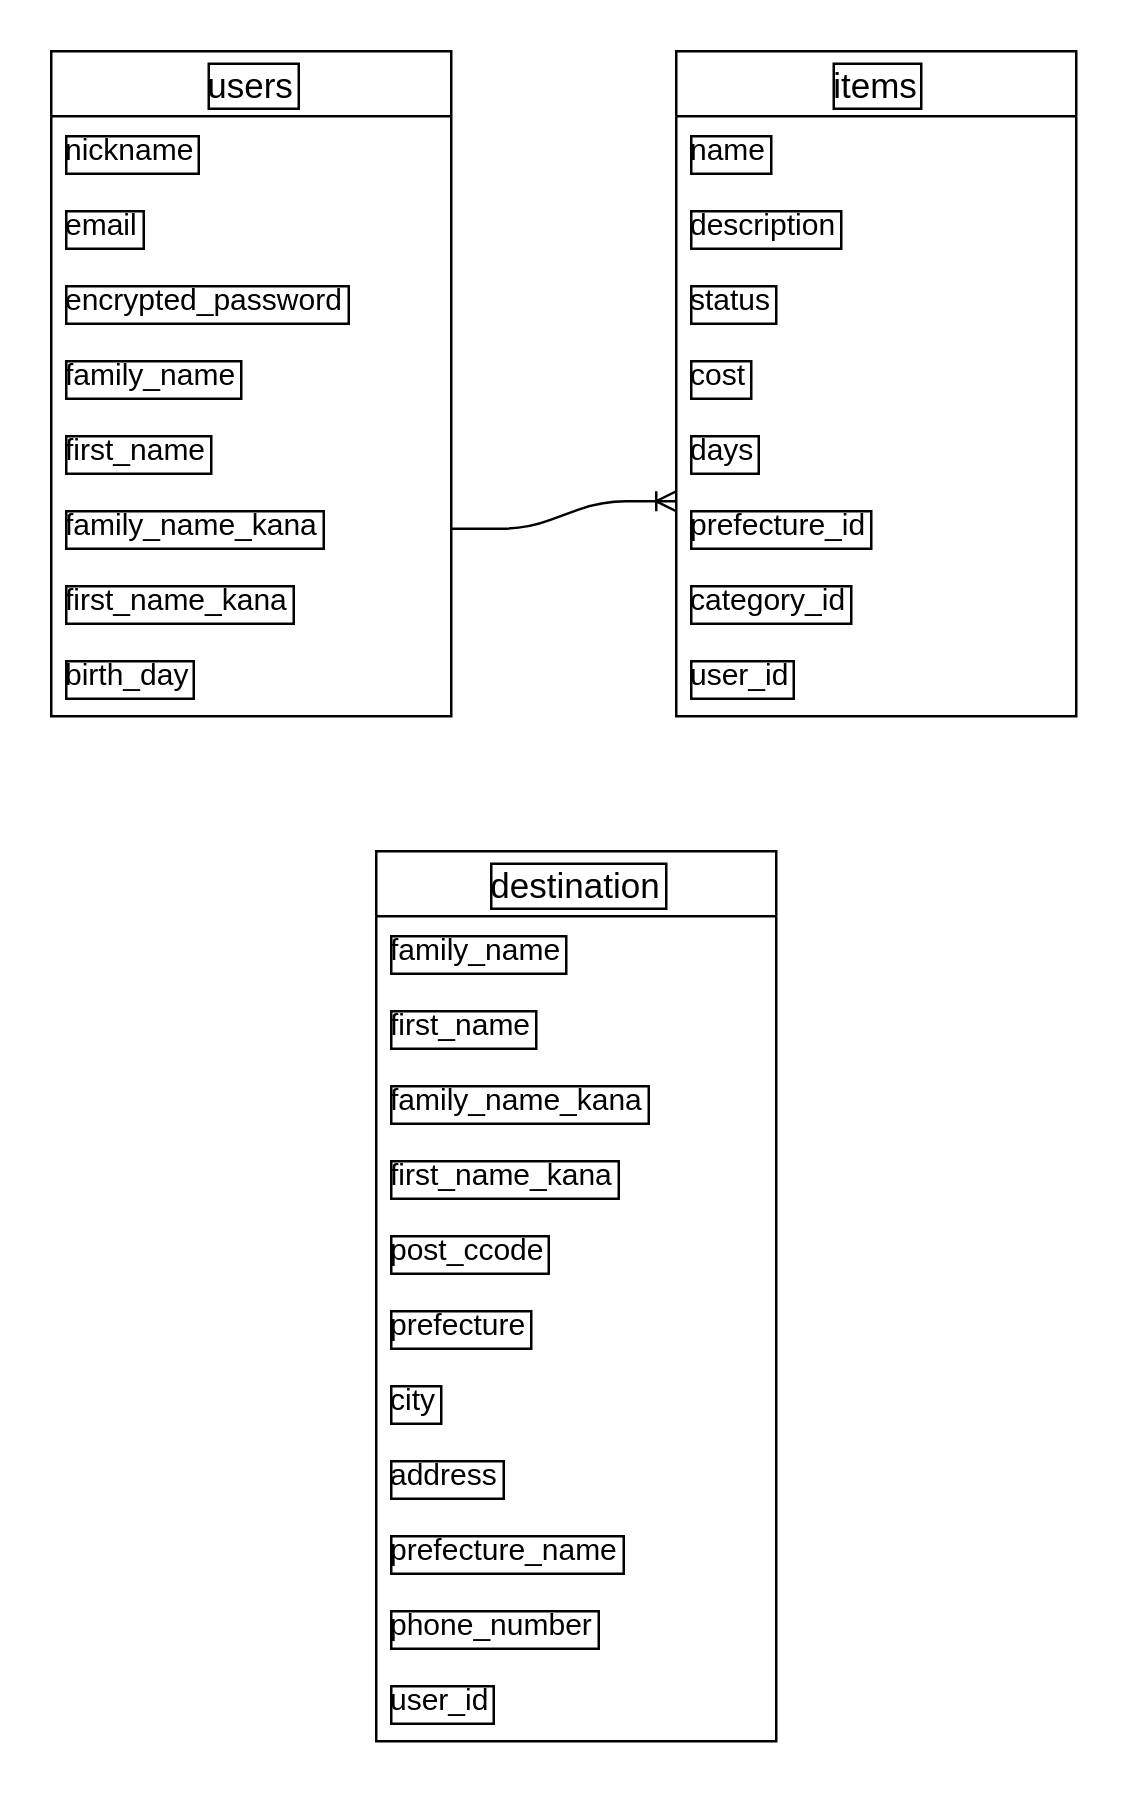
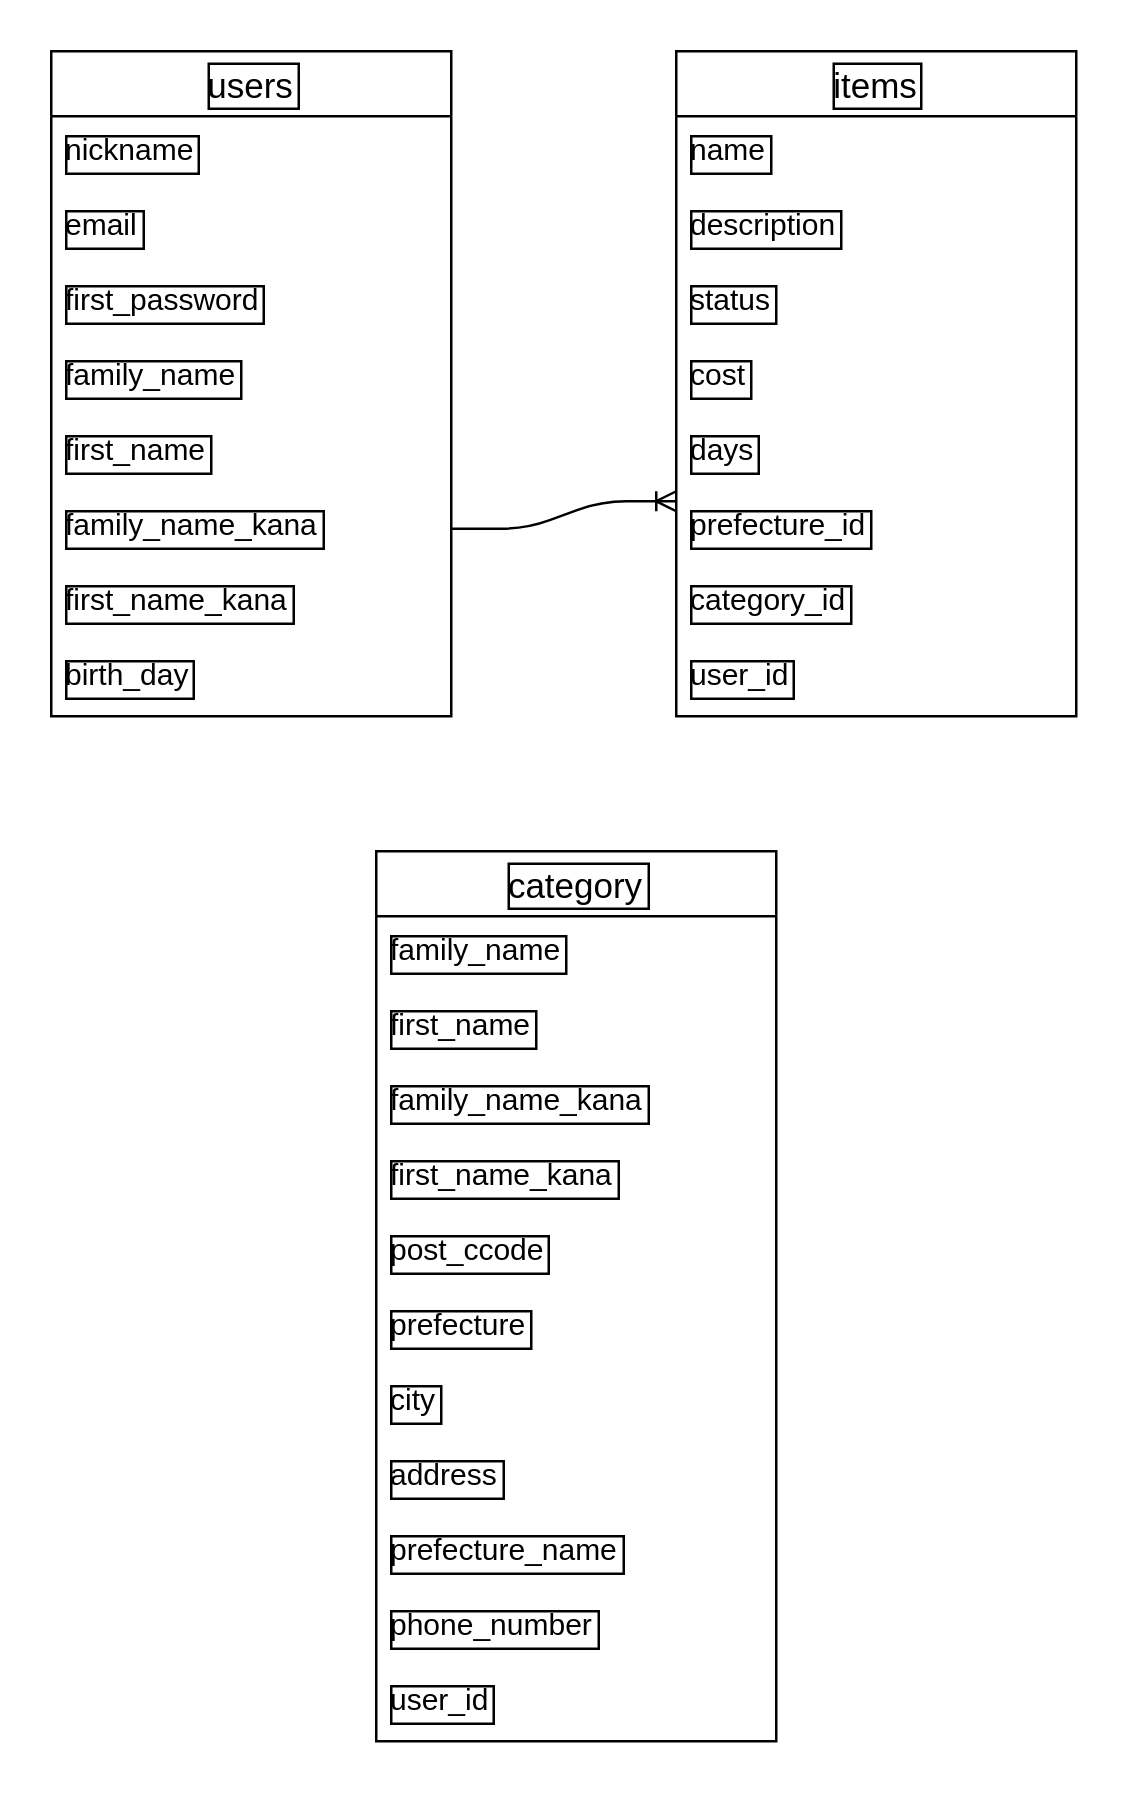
node "encrypted_password": label "encrypted_password" -> "first_password"
node "destination": label "destination" -> "category"
